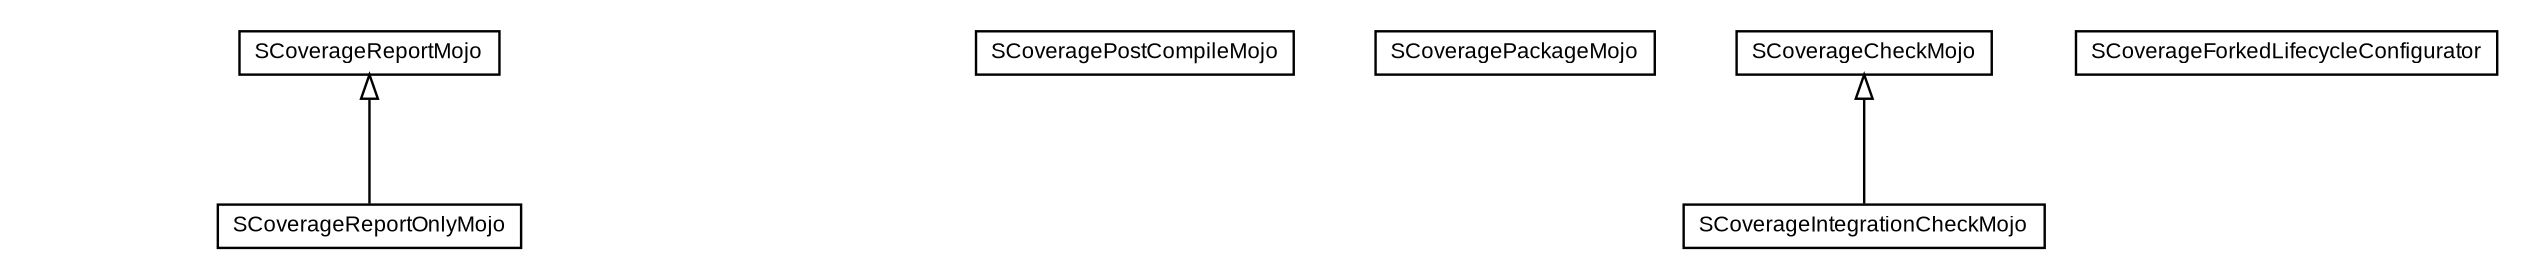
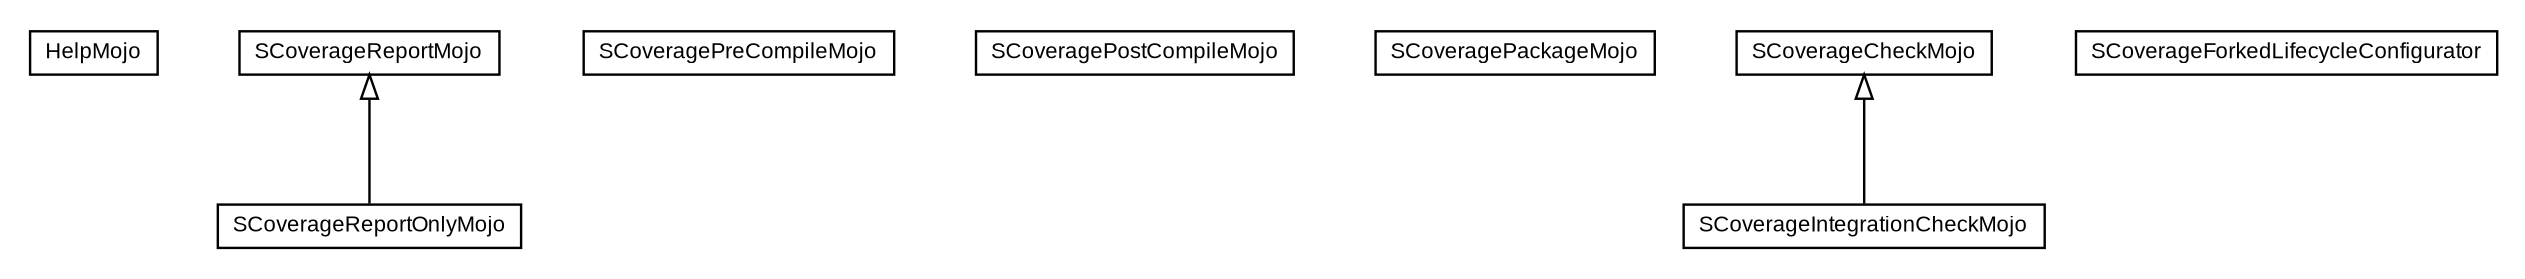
node "HelpMojo": added
node "SCoveragePreCompileMojo": added
